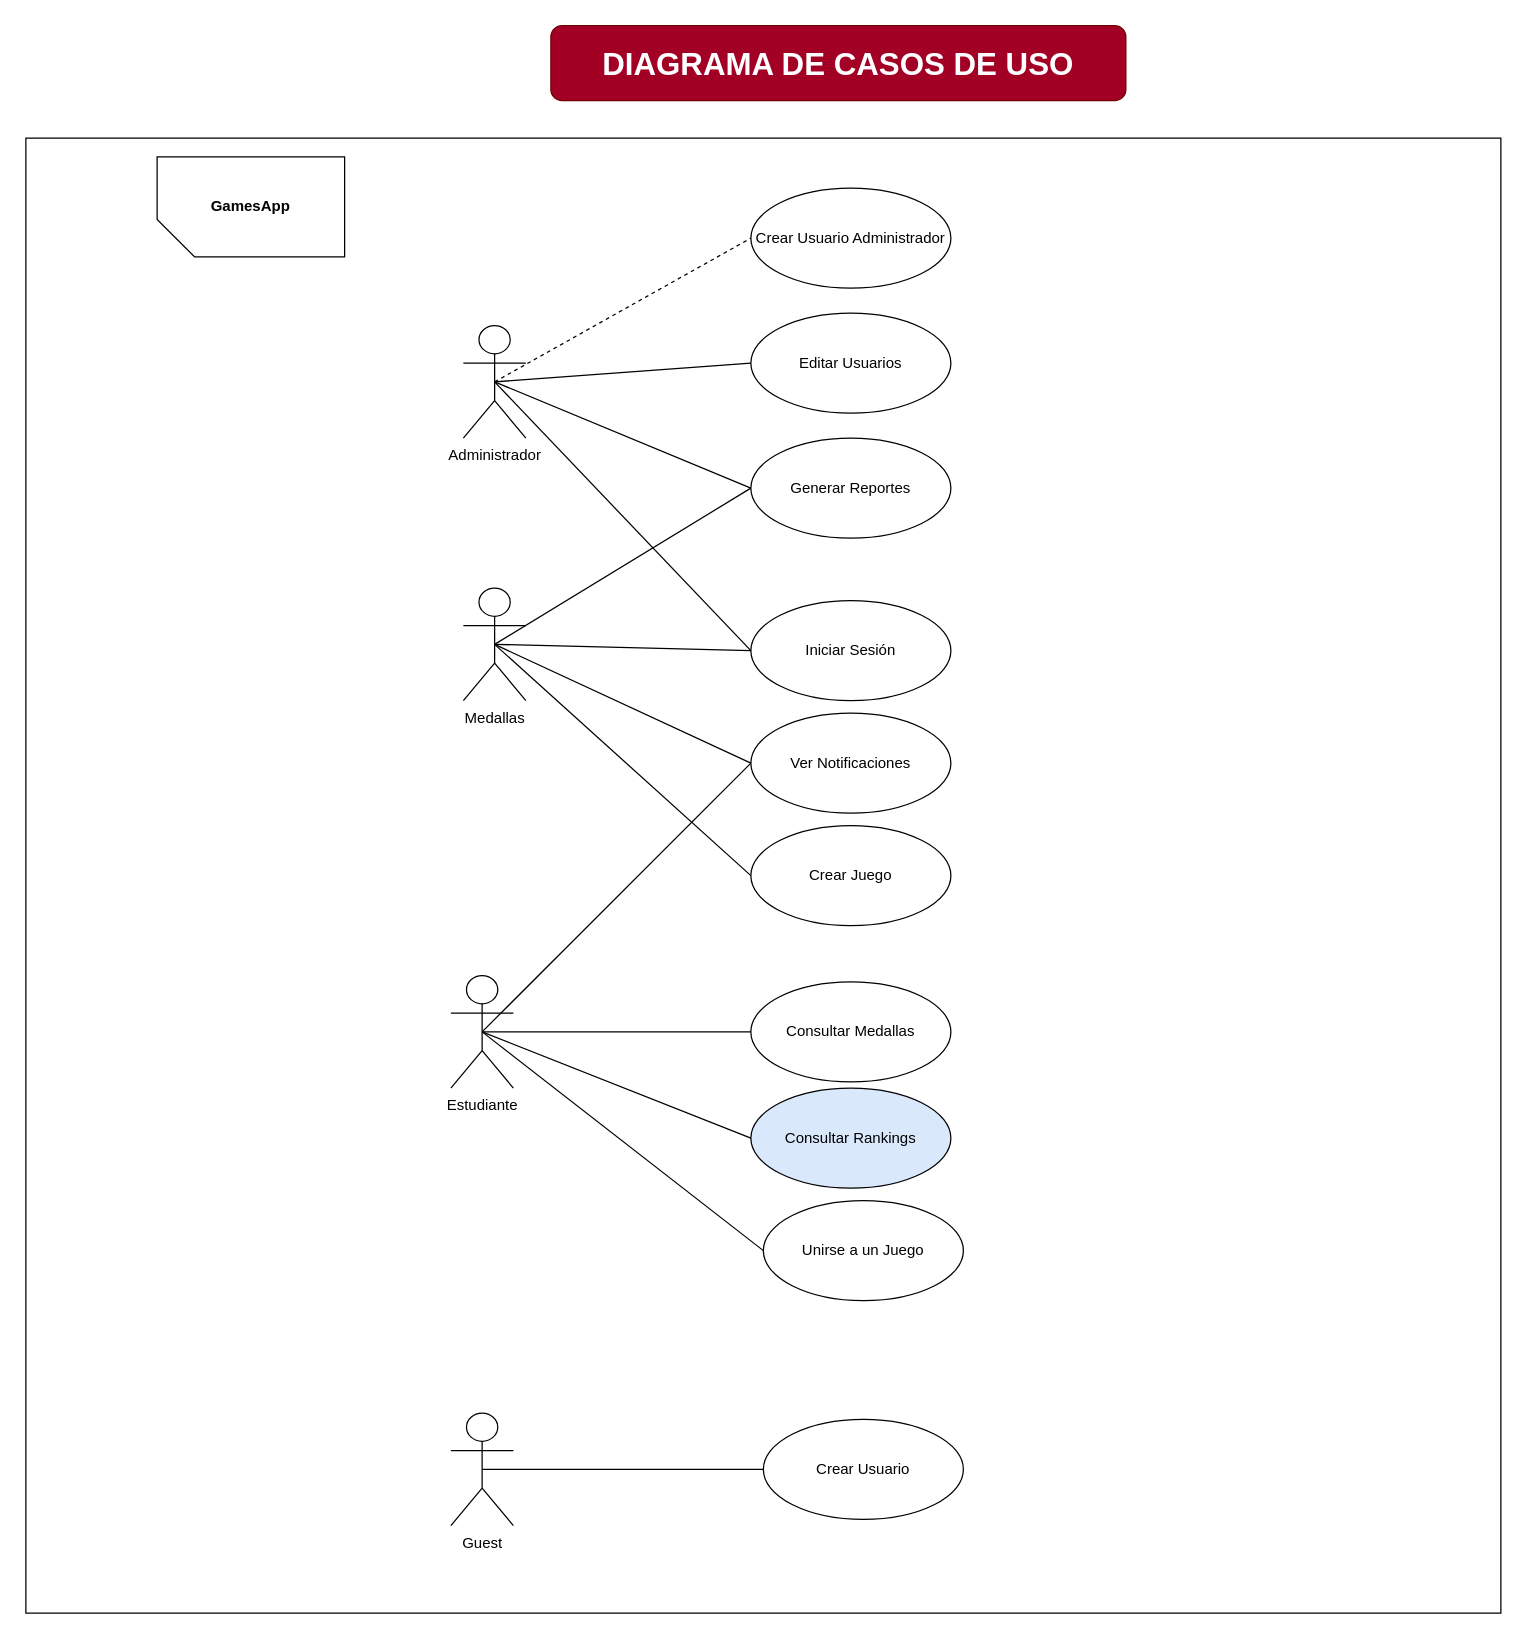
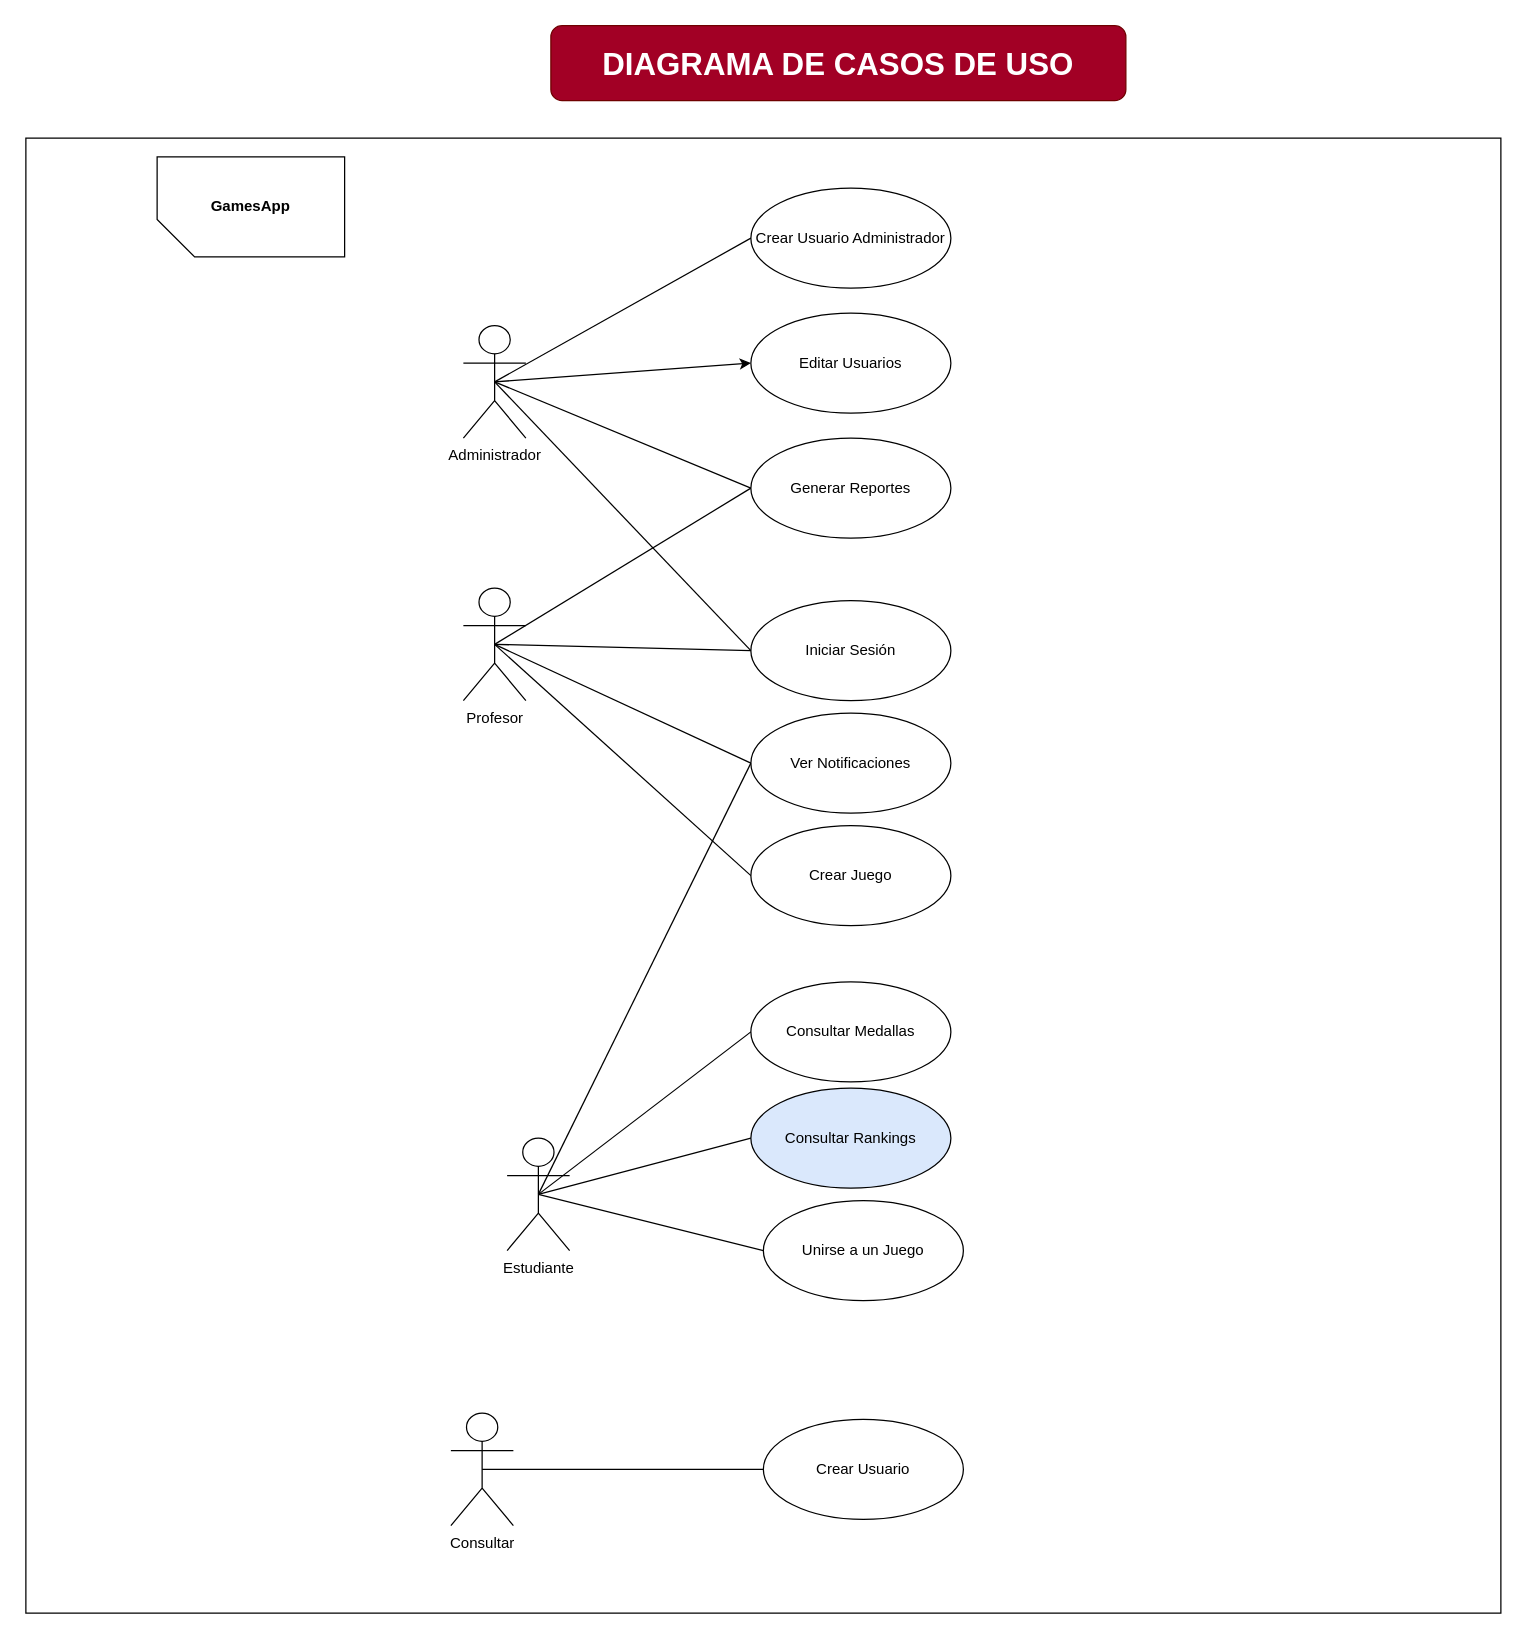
edge "Crear Usuario Administrador" -- "Administrador": style dashed -> solid
edge "Editar Usuarios" -- "Administrador": arrowhead none -> classic
node "Medallas": label "Medallas" -> "Profesor"
node "Estudiante": moved (482, 1032) -> (538, 1194)
node "Guest": label "Guest" -> "Consultar"
